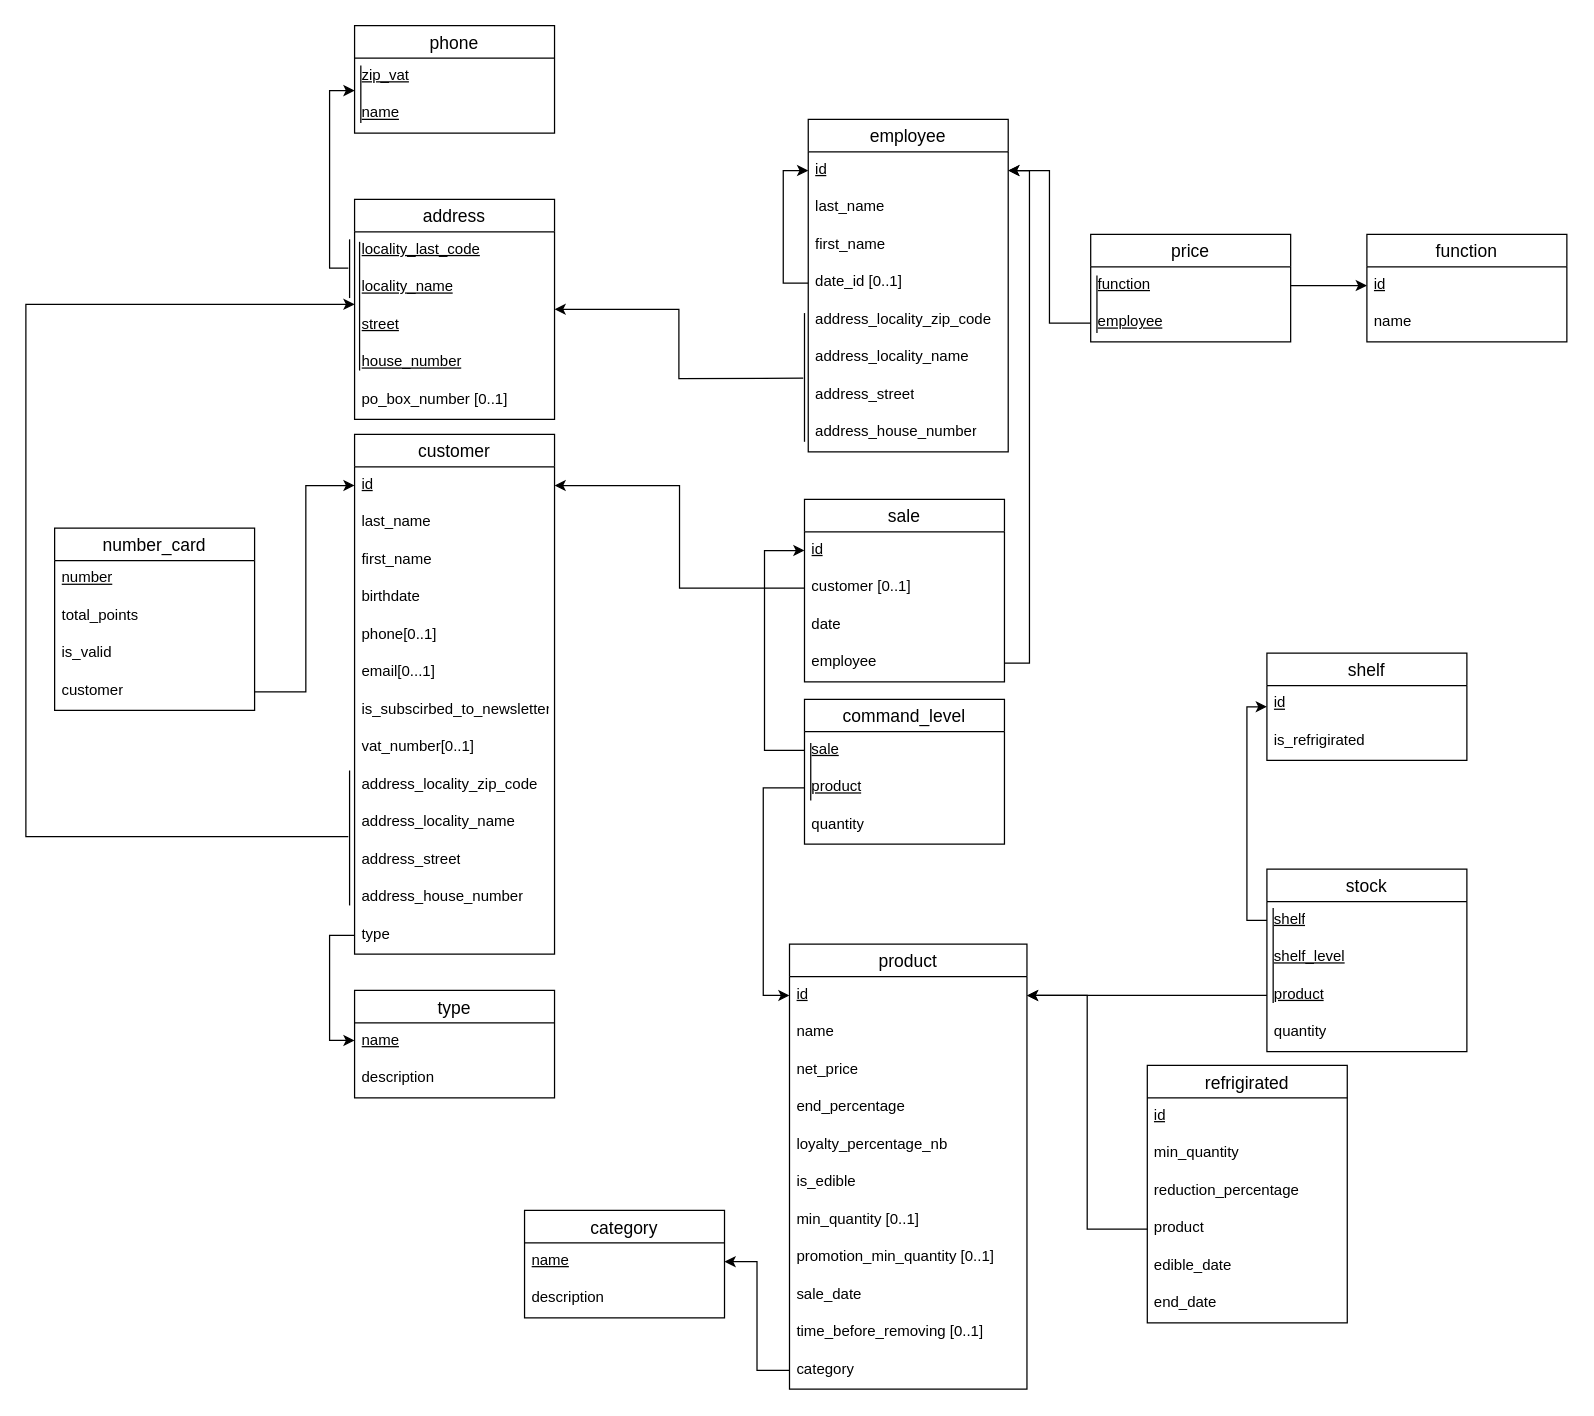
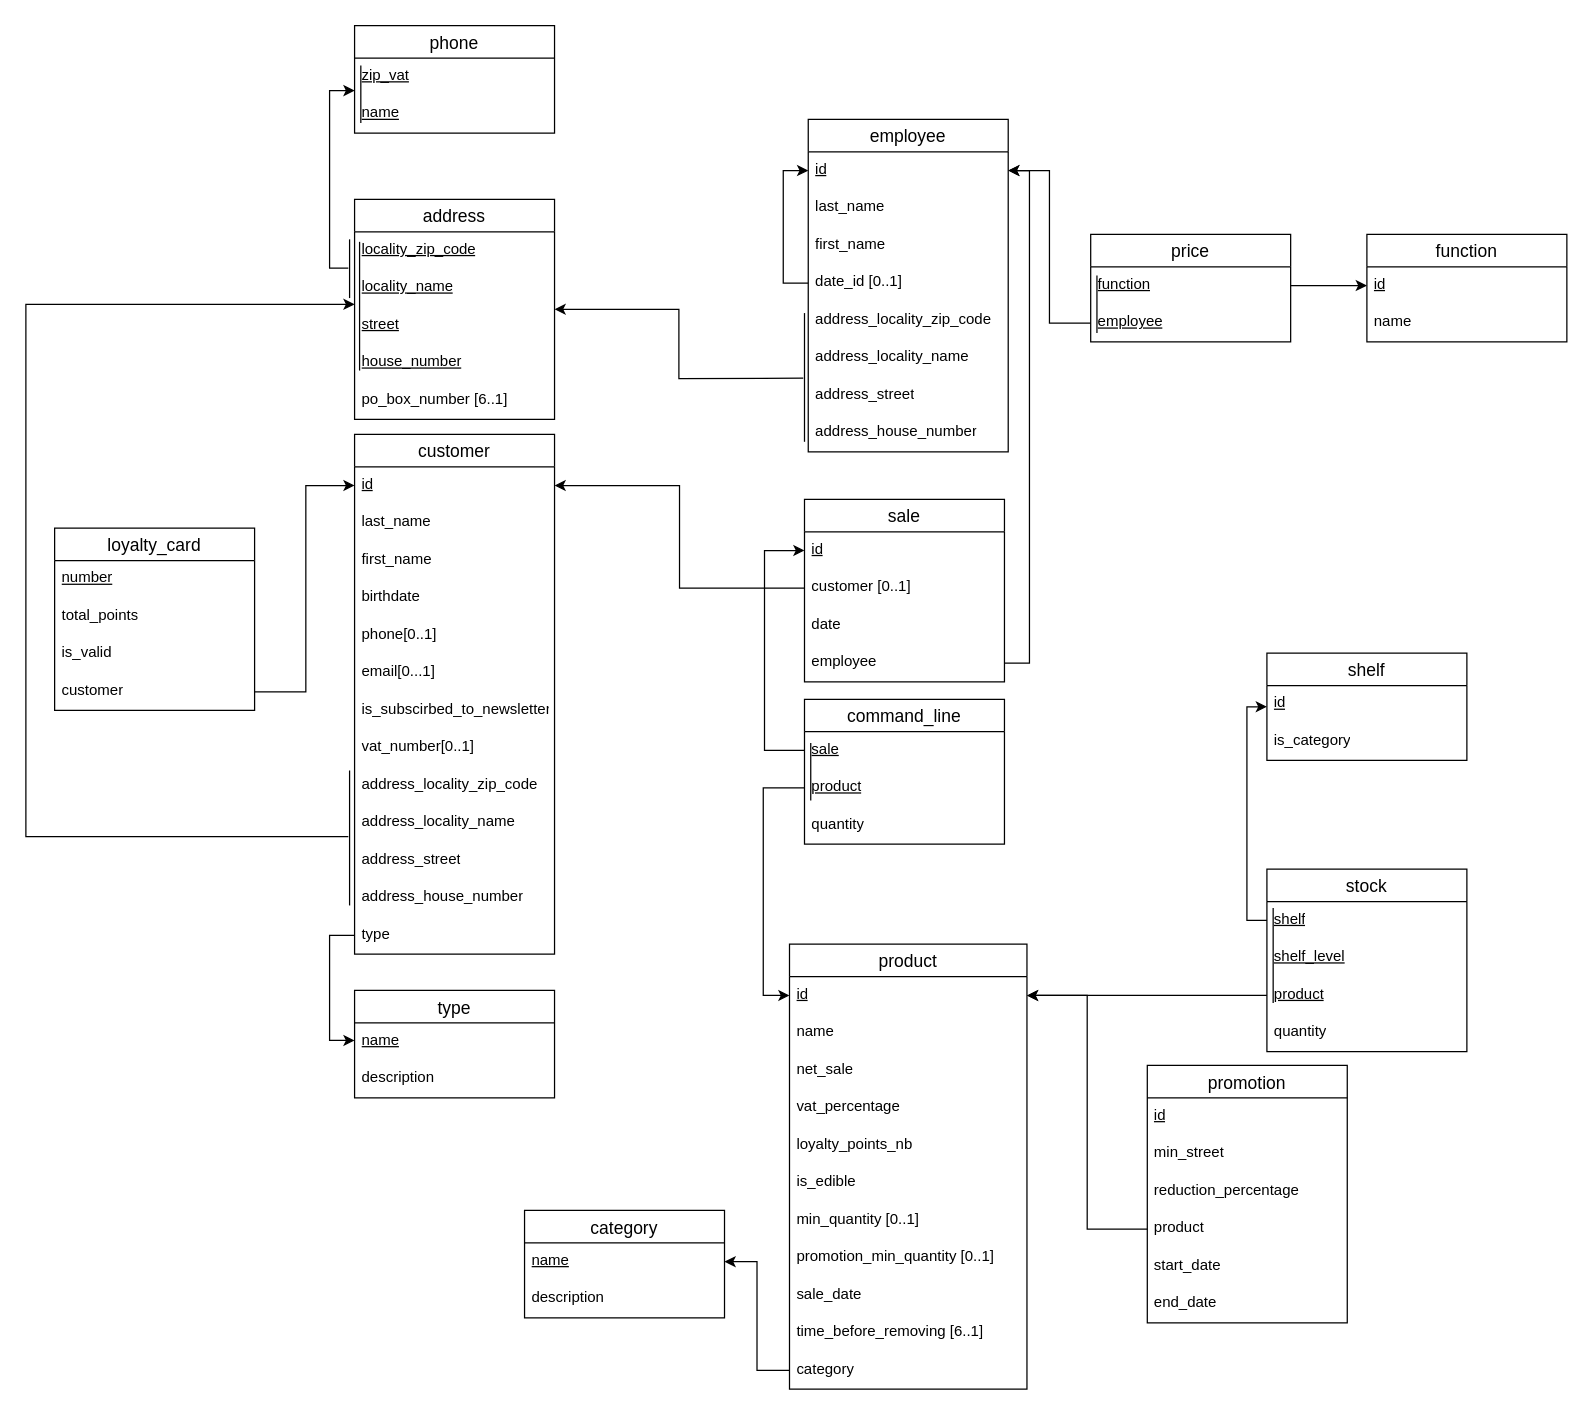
node "locality_last_code": label "locality_last_code" -> "locality_zip_code"
node "po_box_number [0..1]": label "po_box_number [0..1]" -> "po_box_number [6..1]"
node "number_card": label "number_card" -> "loyalty_card"
node "command_level": label "command_level" -> "command_line"
node "is_refrigirated": label "is_refrigirated" -> "is_category"
node "net_price": label "net_price" -> "net_sale"
node "refrigirated": label "refrigirated" -> "promotion"
node "end_percentage": label "end_percentage" -> "vat_percentage"
node "loyalty_percentage_nb": label "loyalty_percentage_nb" -> "loyalty_points_nb"
node "min_quantity": label "min_quantity" -> "min_street"
node "edible_date": label "edible_date" -> "start_date"
node "time_before_removing [0..1]": label "time_before_removing [0..1]" -> "time_before_removing [6..1]"
